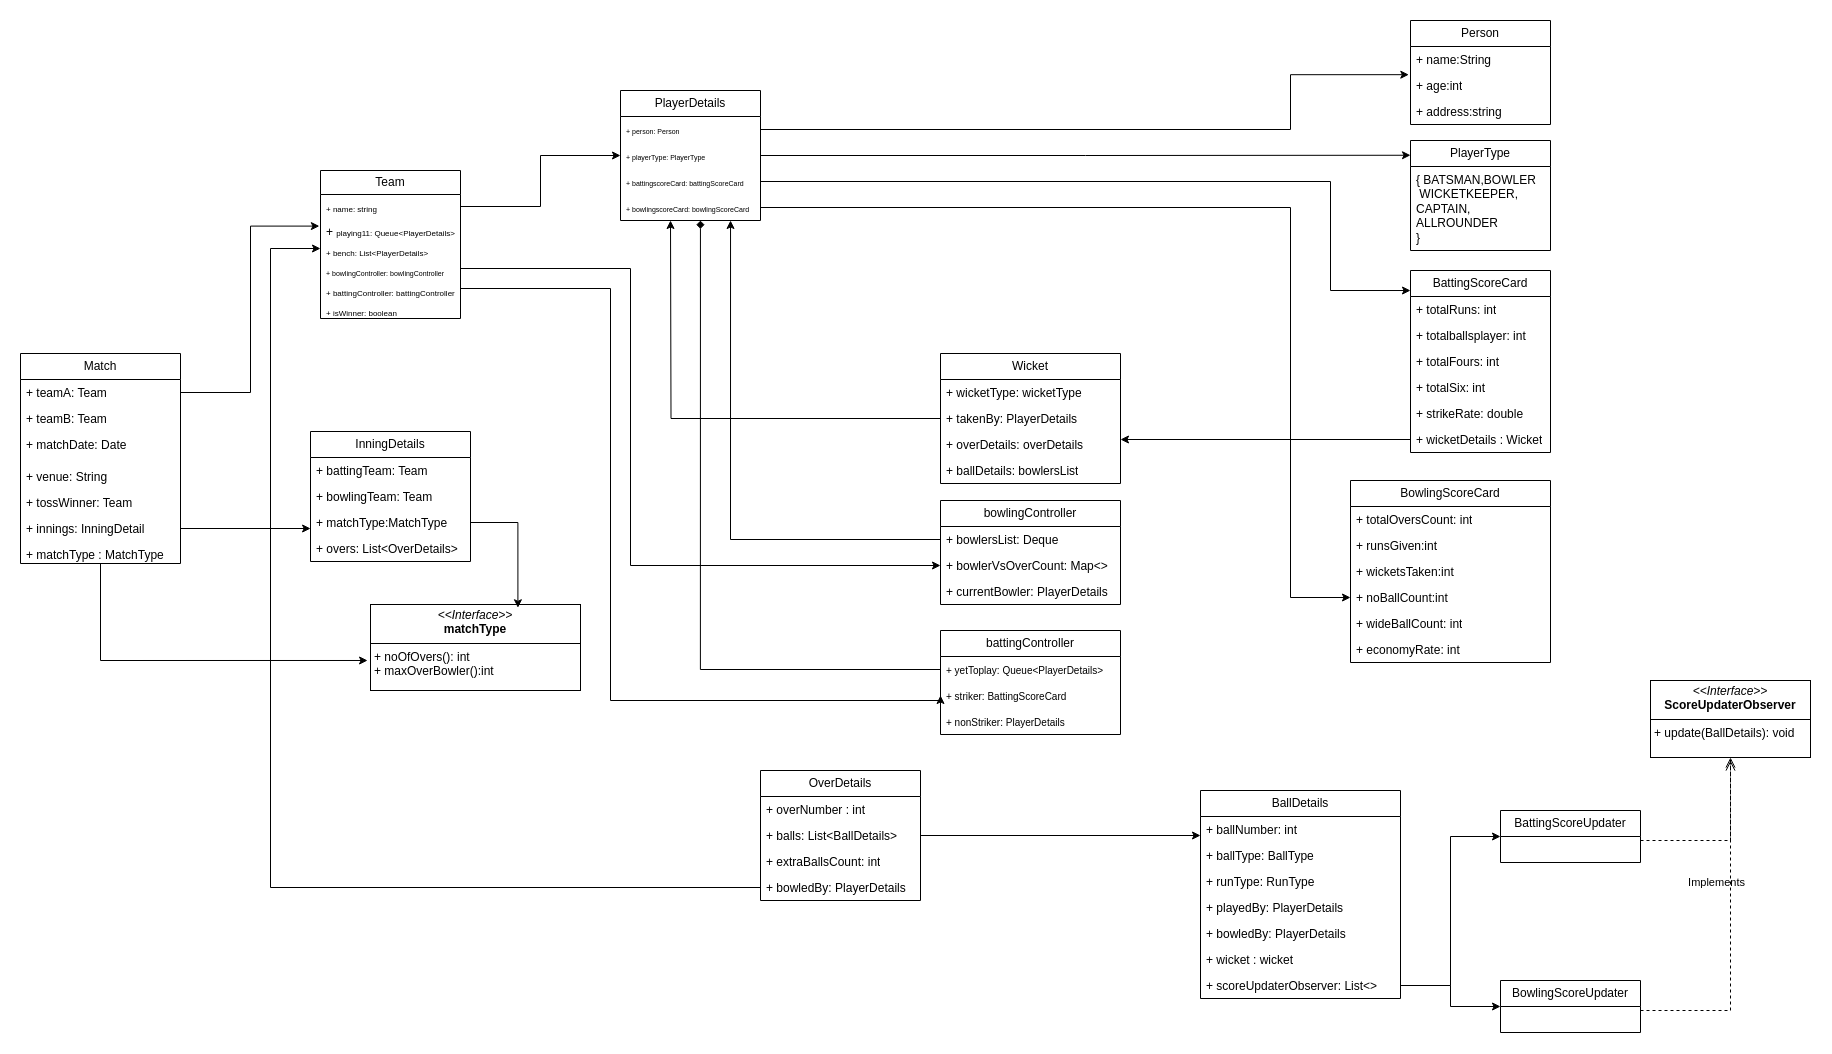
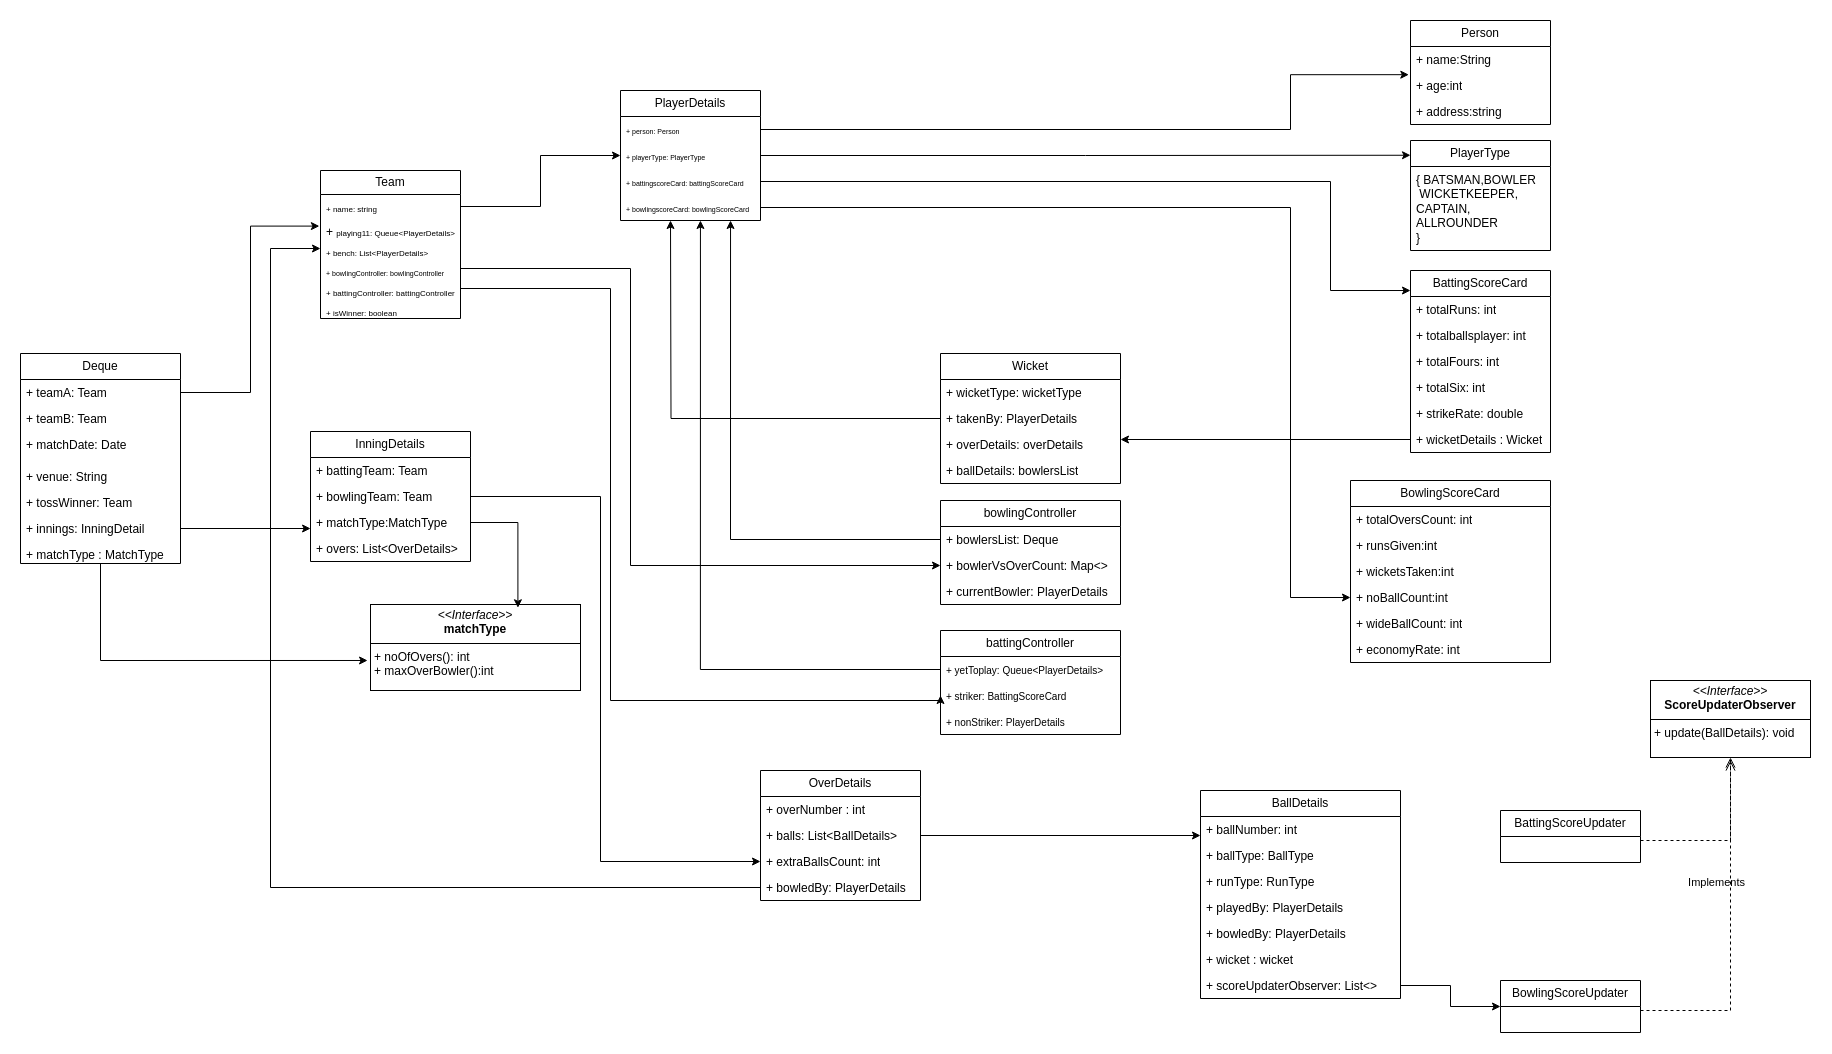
edge "+ yetToplay: Queue<PlayerDetails>" -> "+ bowlingscoreCard: bowlingScoreCard": arrowhead diamond -> classic
node "Match": label "Match" -> "Deque"
edge "+ bowlingTeam: Team" -> "+ extraBallsCount: int": added
edge "+ scoreUpdaterObserver: List<>" -> "BattingScoreUpdater": removed
